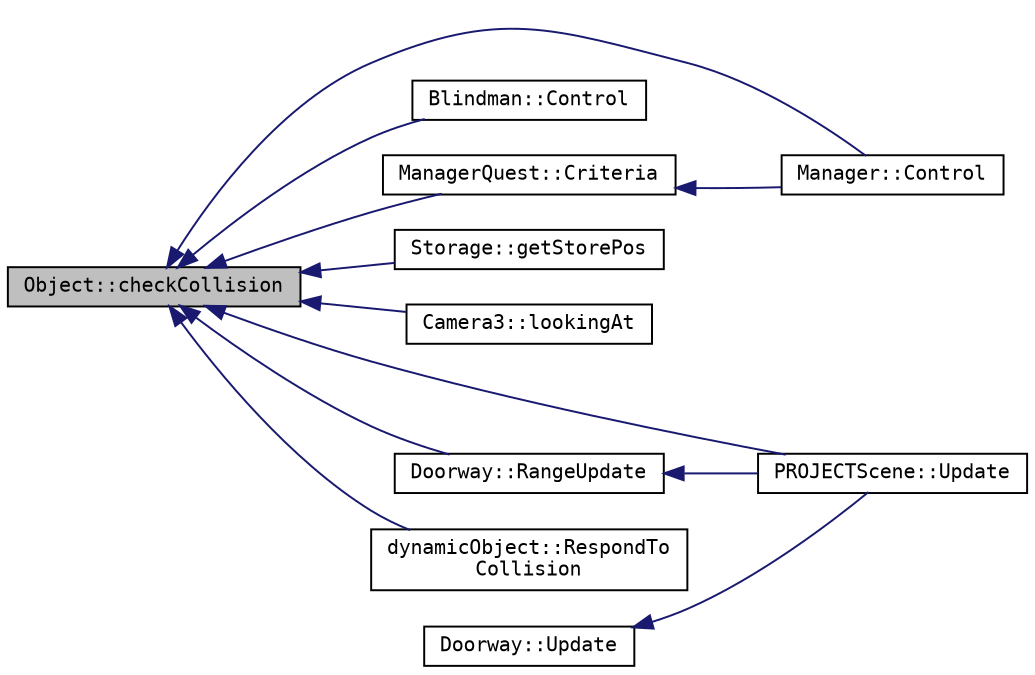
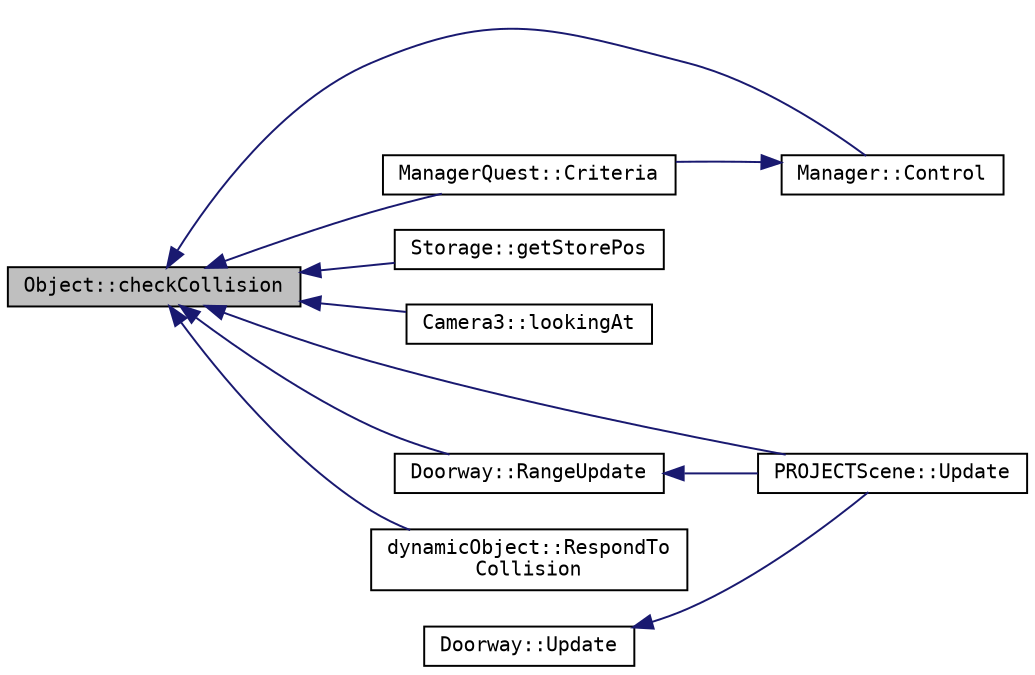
node "Blindman::Control": removed
edge "Manager::Control" -> "ManagerQuest::Criteria": reversed
